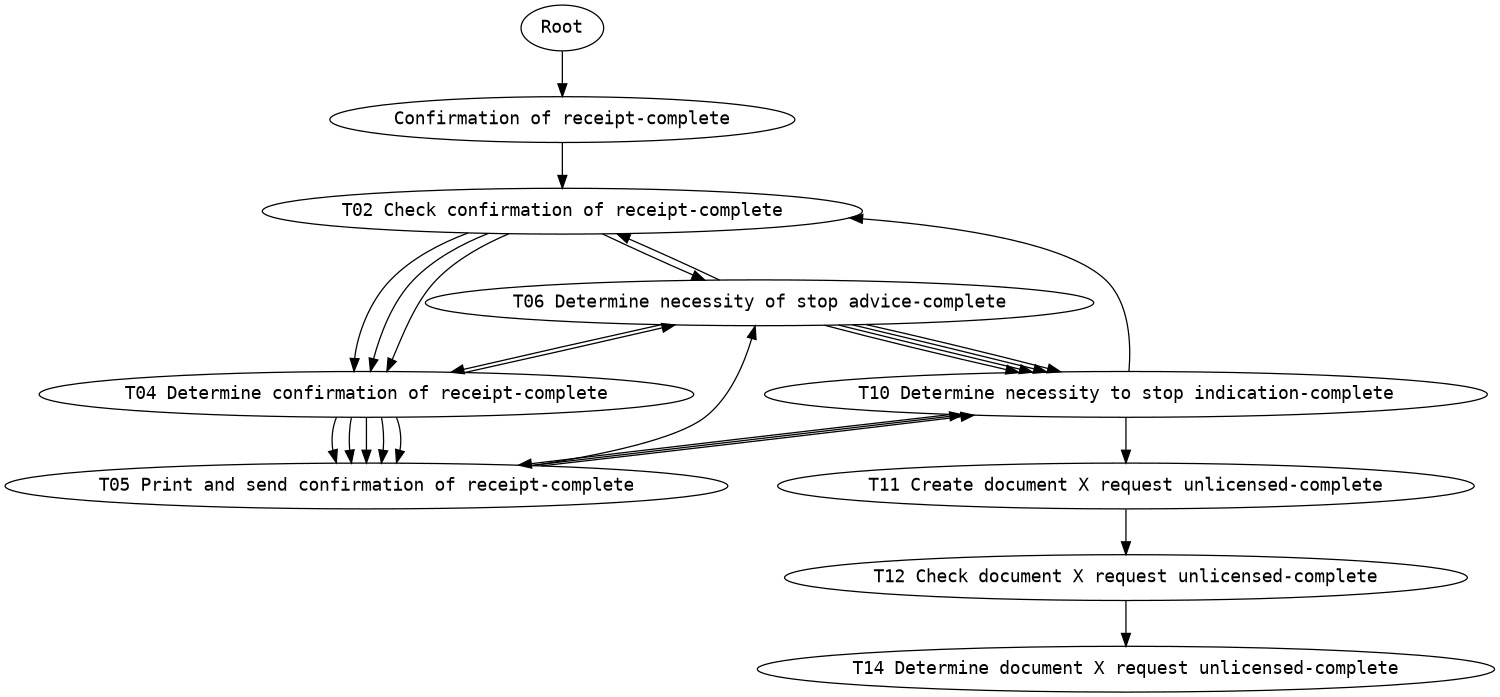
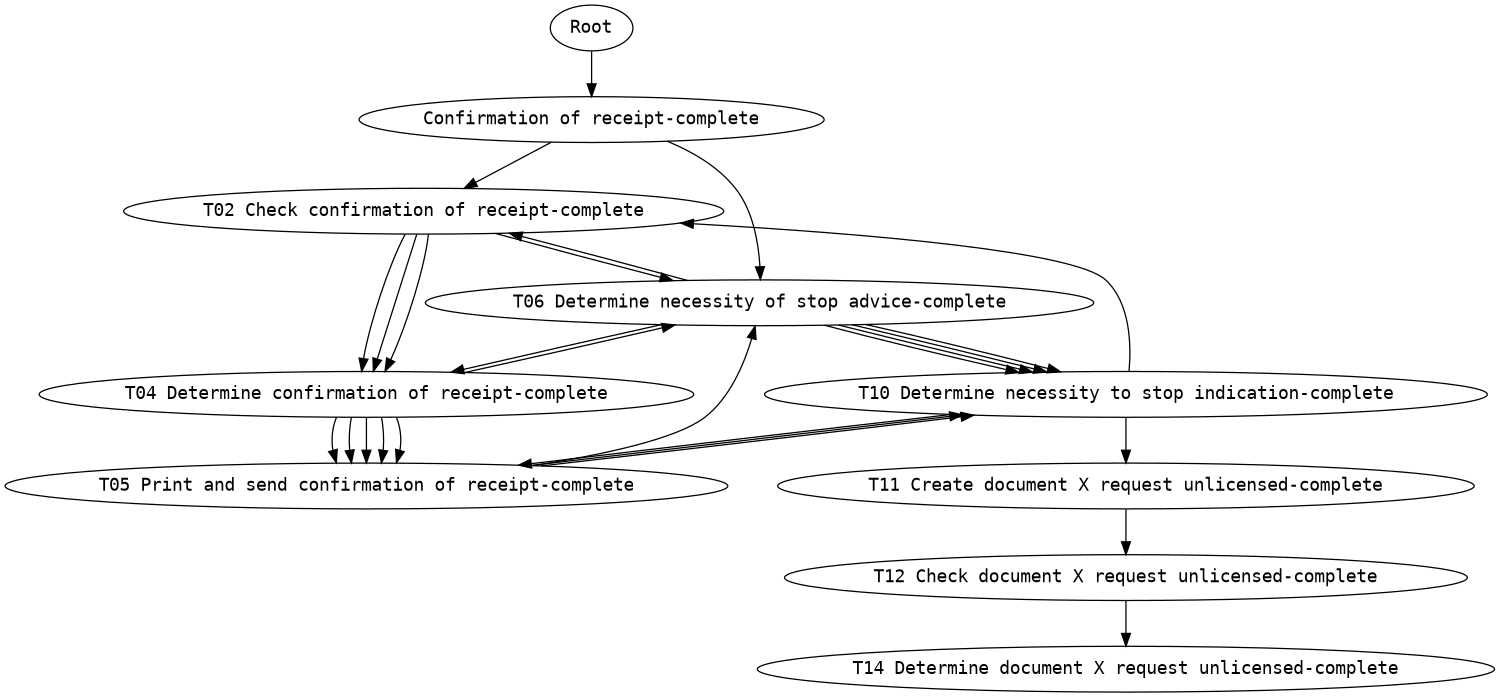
edge "Confirmation of receipt-complete" -> "T06 Determine necessity of stop advice-complete": added
